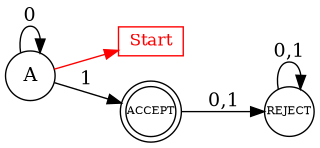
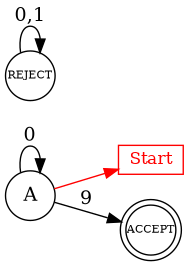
edge "A" -> "ACCEPT": label "1" -> "9"
edge "ACCEPT" -> "REJECT": removed, label "0,1"
